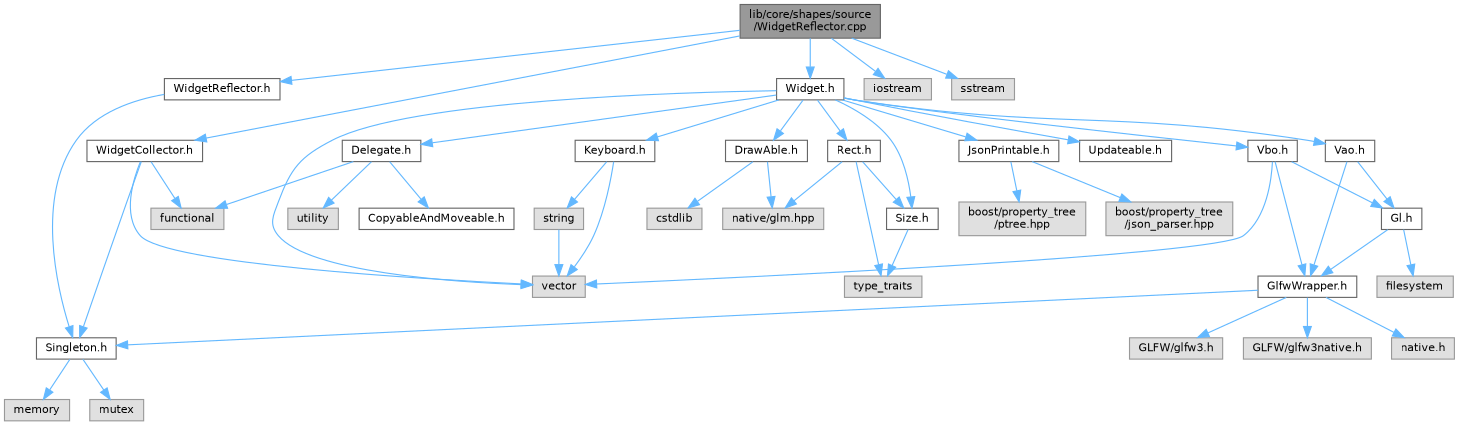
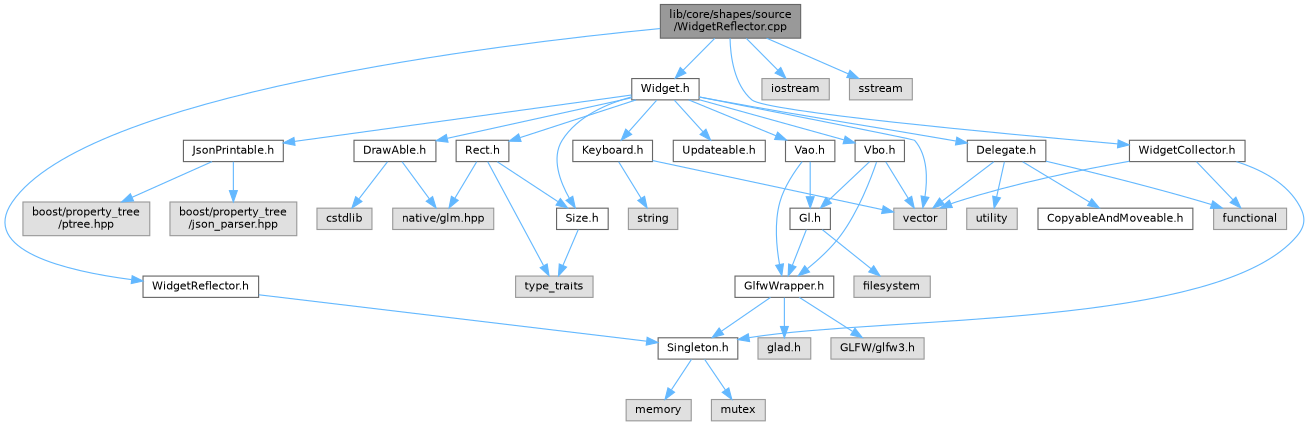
edge "string" -> "vector": now "Delegate.h" -> "vector"
node "GLFW/glfw3native.h": removed
node "native.h": label "native.h" -> "glad.h"
